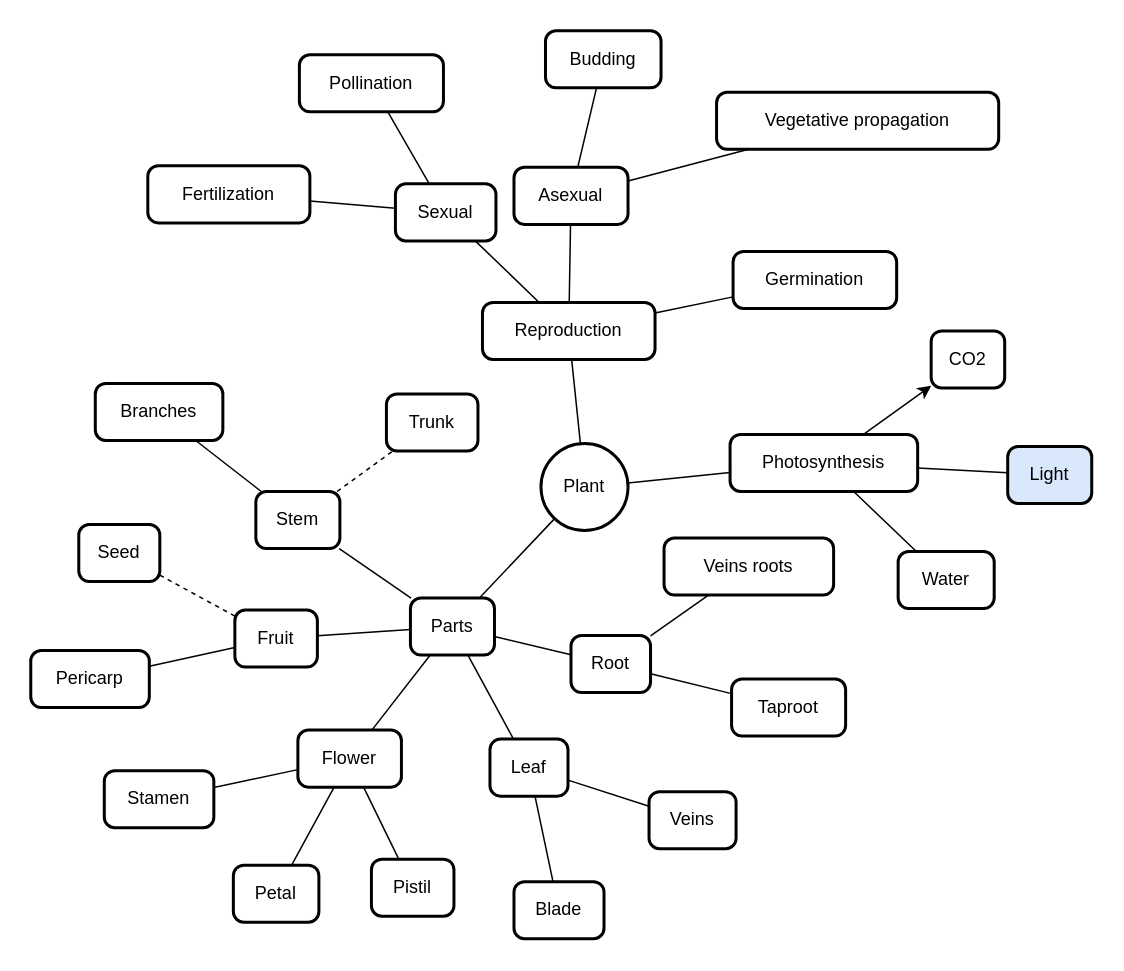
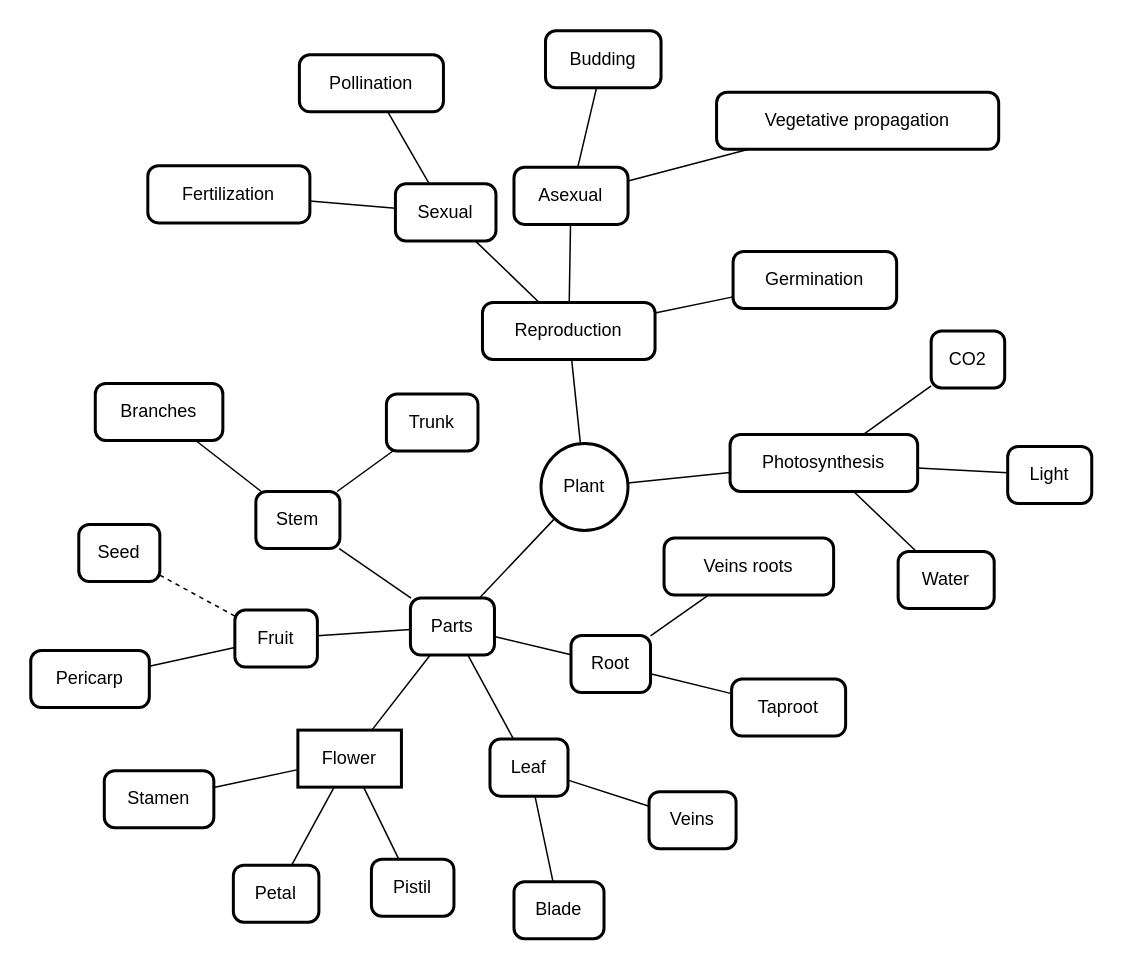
edge "Photosynthesis" -> "CO2": arrowhead classic -> none
edge "Trunk" -- "Stem": style dashed -> solid
node "Light": fillcolor #dae8fc -> #ffffff
node "Flower": shape rounded rectangle -> rectangle
